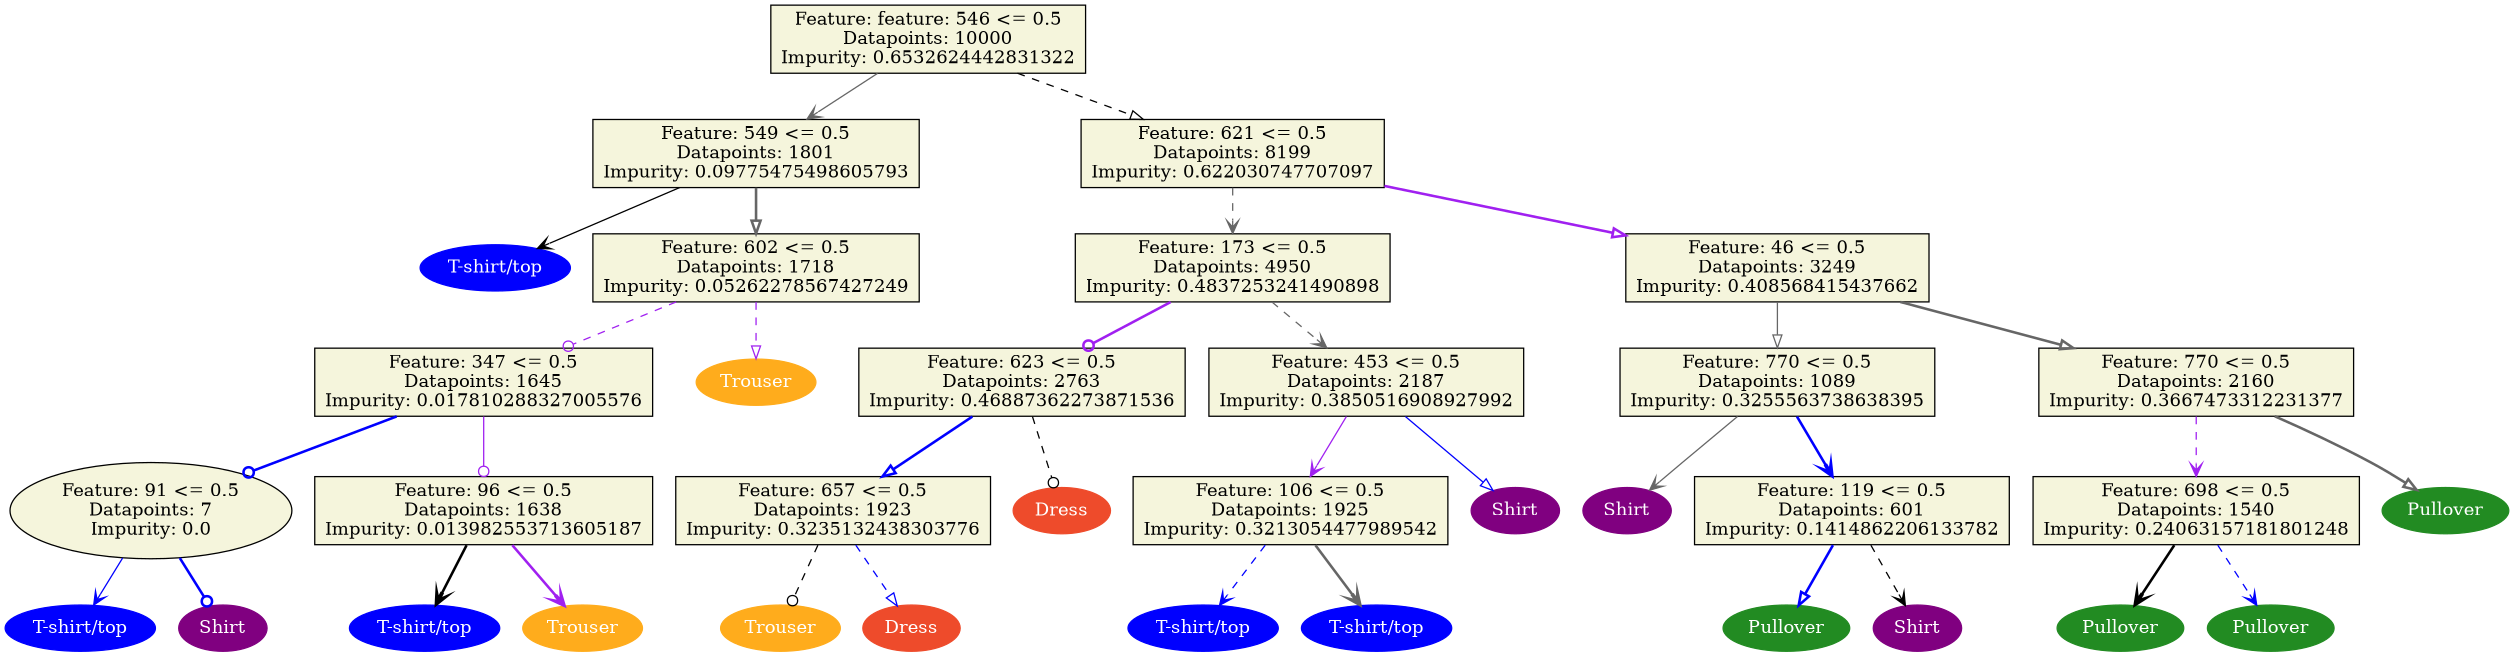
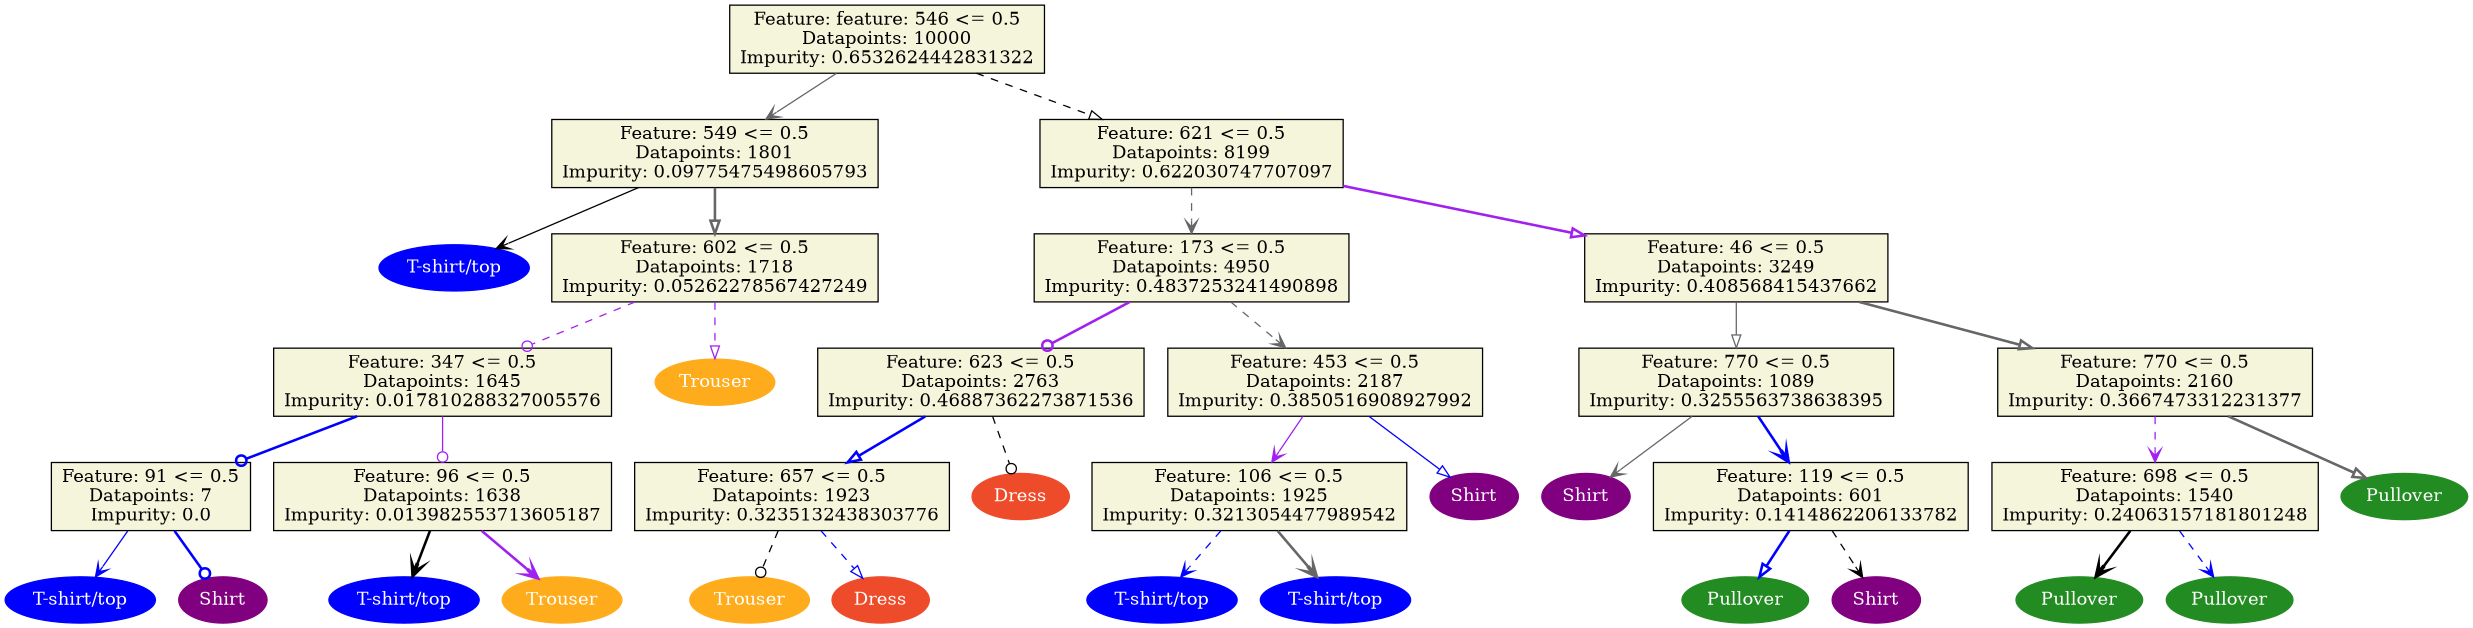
node "Feature: 91 <= 0.5 Datapoints: 7 Impurity: 0.0": shape ellipse -> box
